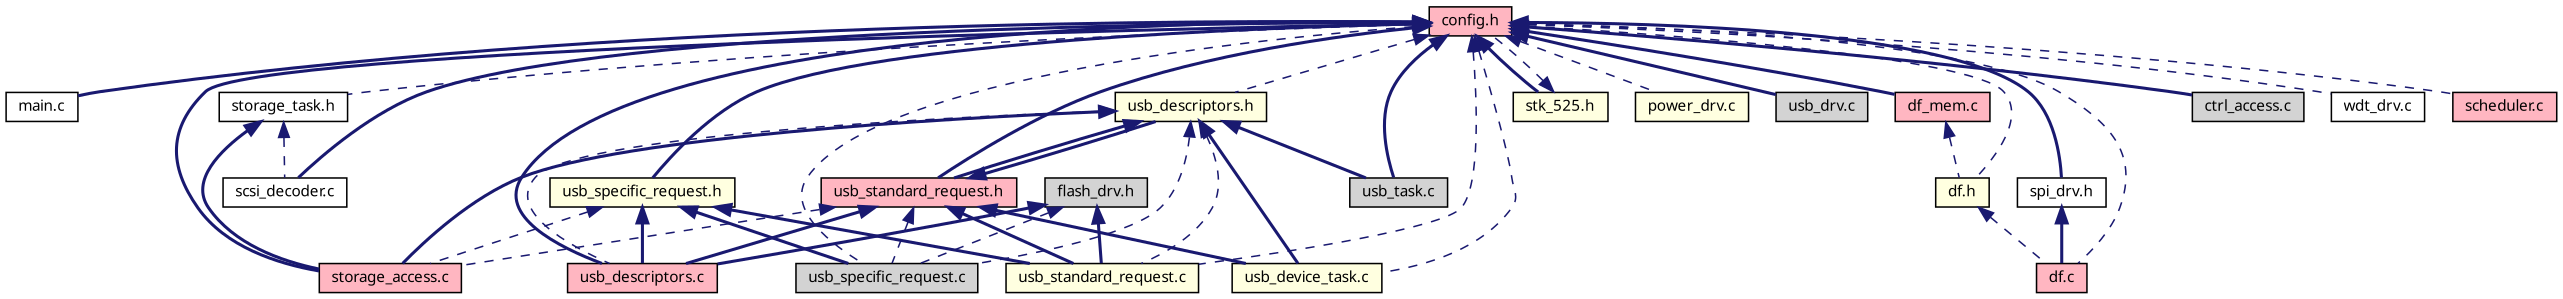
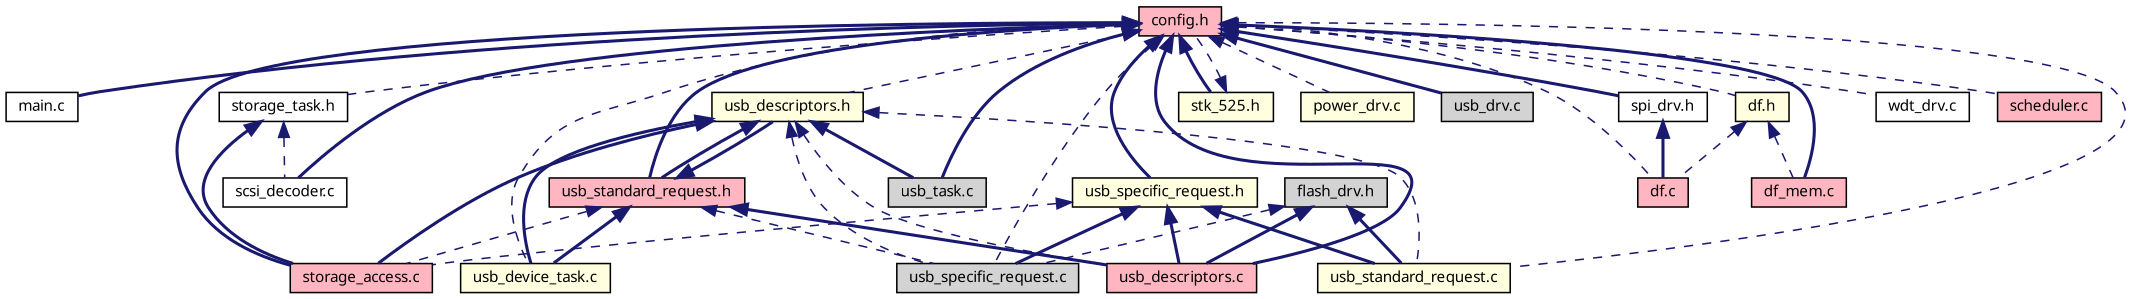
node "ctrl_access.c": removed
edge "df.h" -> "df_mem.c": reversed
edge "usb_standard_request.c" -> "usb_standard_request.h": removed
